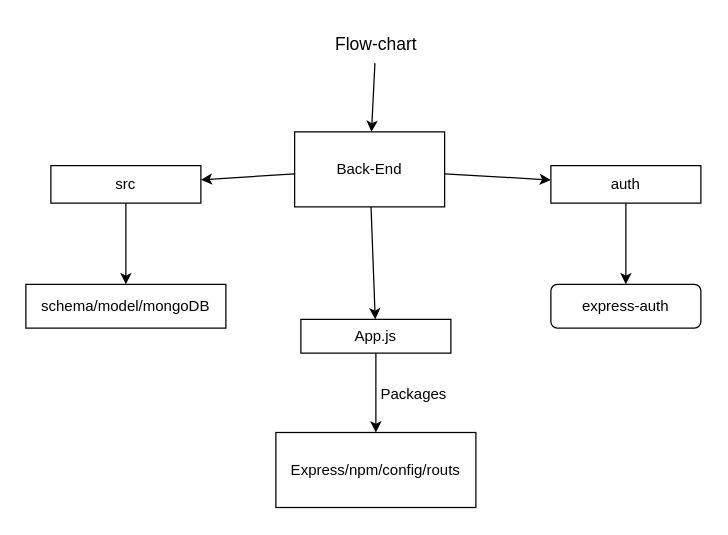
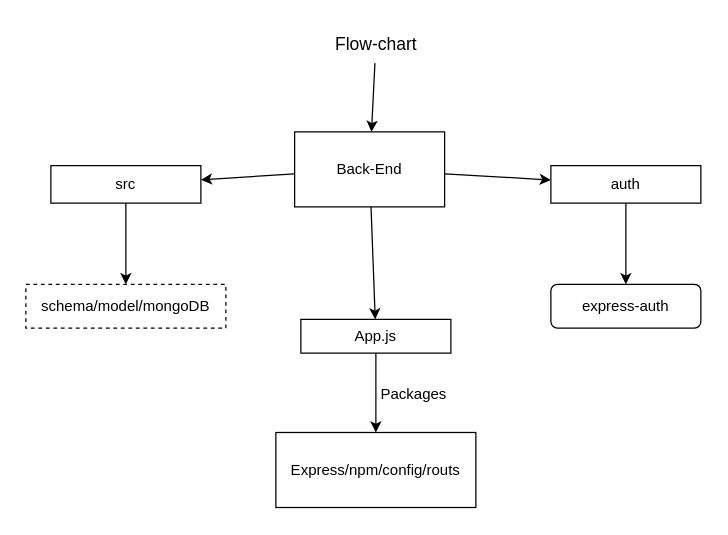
node "schema/model/mongoDB": style solid -> dashed
